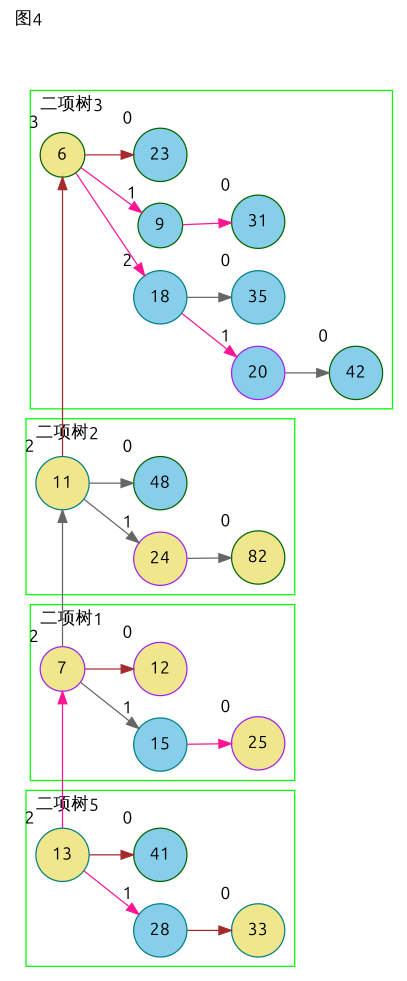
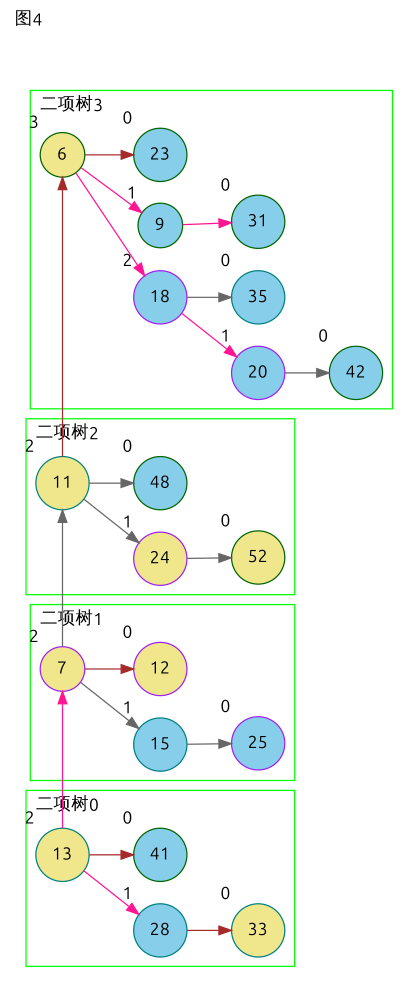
node "18 2": color teal -> purple
node "82 0": label "82 0" -> "52 0"
node "25 0": fillcolor khaki -> skyblue
edge "15 1" -> "25 0": color deeppink -> gray40
cluster "二项树5": label "二项树5" -> "二项树0"
